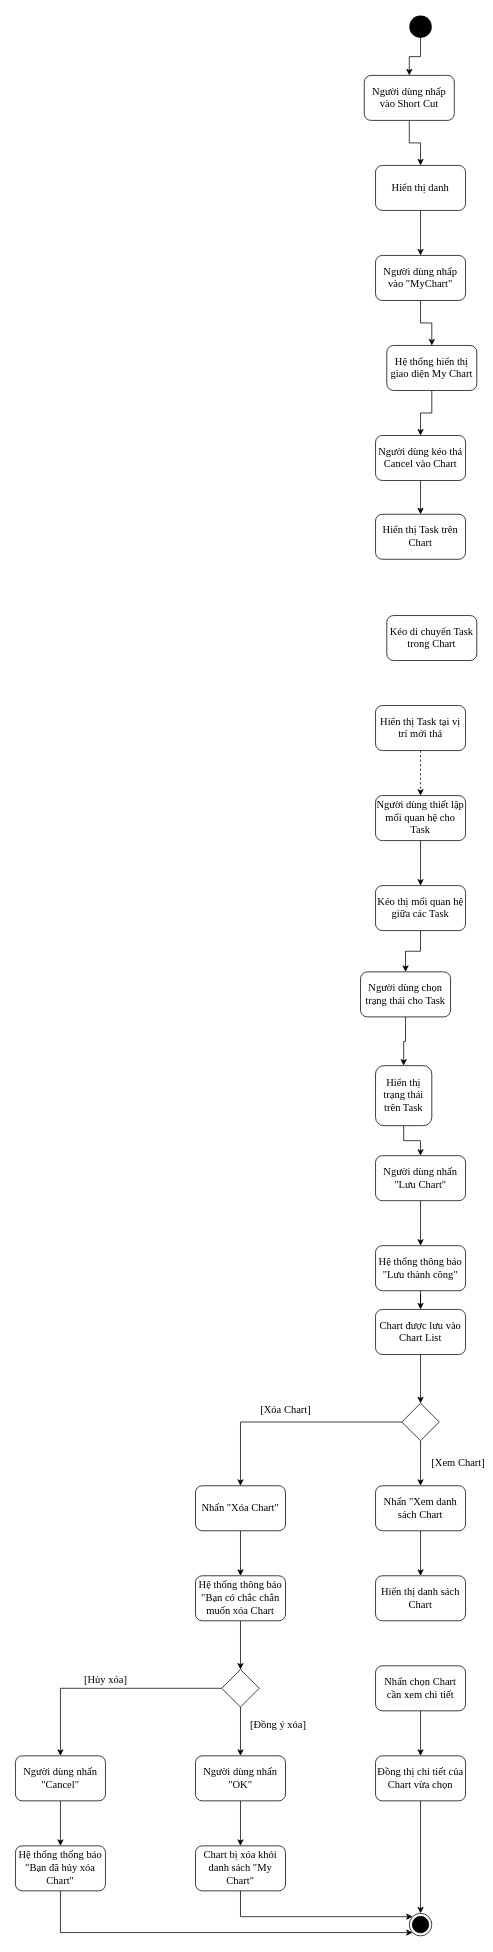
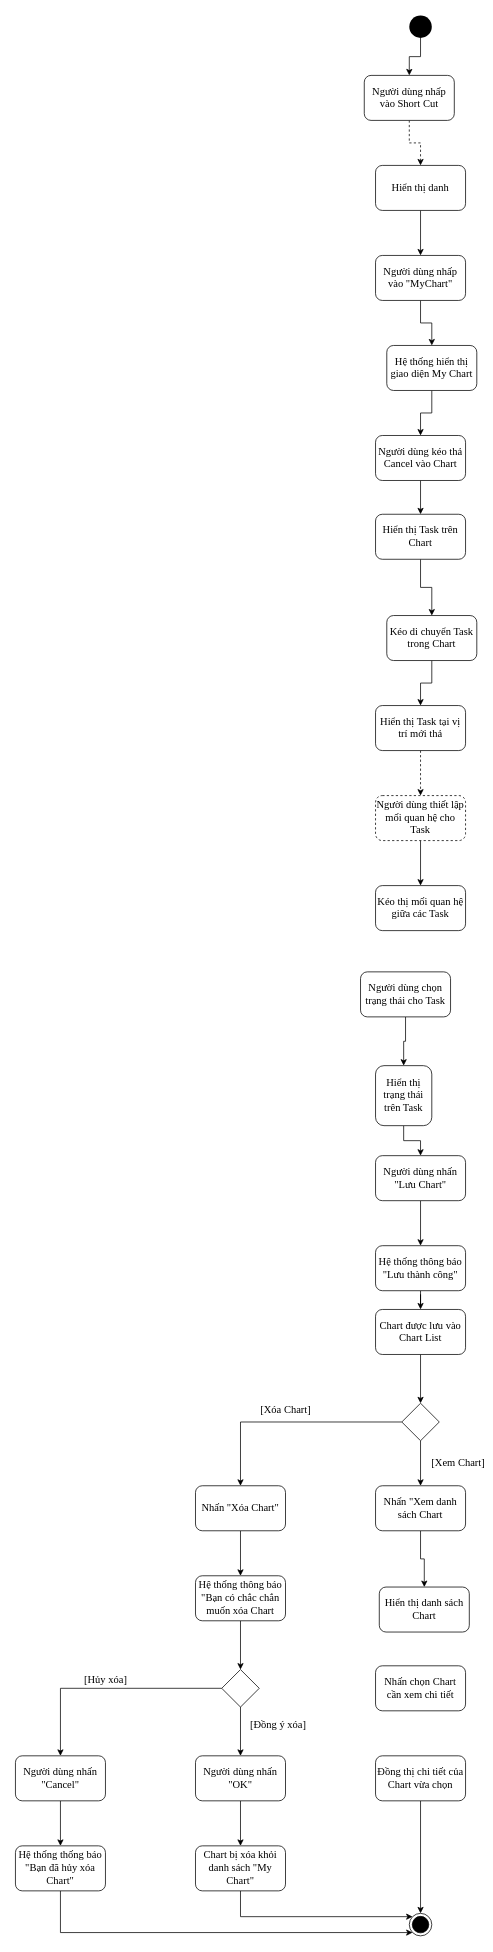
edge "Người dùng nhấp vào Short Cut" -> "Hiển thị danh": style solid -> dashed
edge "Hiển thị Task trên Chart" -> "Kéo di chuyển Task trong Chart": added
edge "Kéo di chuyển Task trong Chart" -> "Hiển thị Task tại vị trí mới thả": added
node "Người dùng thiết lập mối quan hệ cho Task": style solid -> dashed
edge "Kéo thị mối quan hệ giữa các Task" -> "Người dùng chọn trạng thái cho Task": removed
node "Hiển thị danh sách Chart": moved (420, 1598) -> (424, 1609)
edge "Nhấn chọn Chart cần xem chi tiết" -> "Đồng thị chi tiết của Chart vừa chọn": removed
